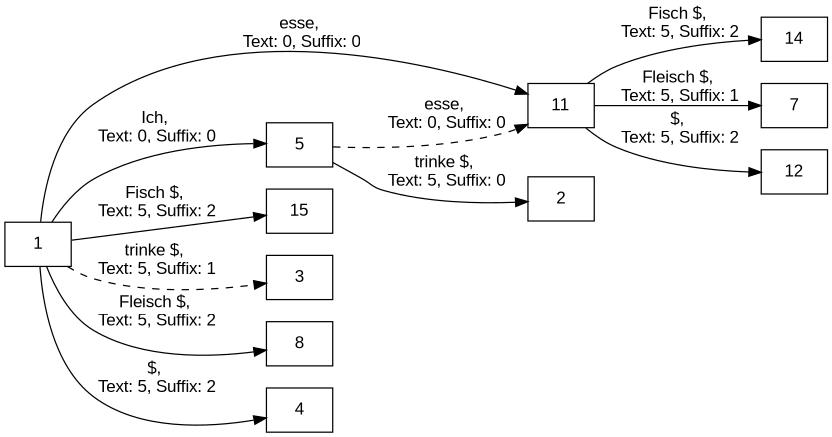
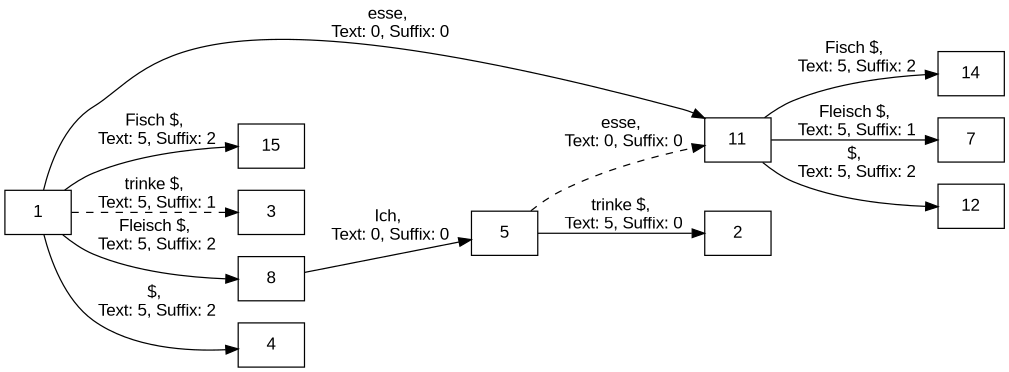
edge "1" -> "5": now "8" -> "5"
